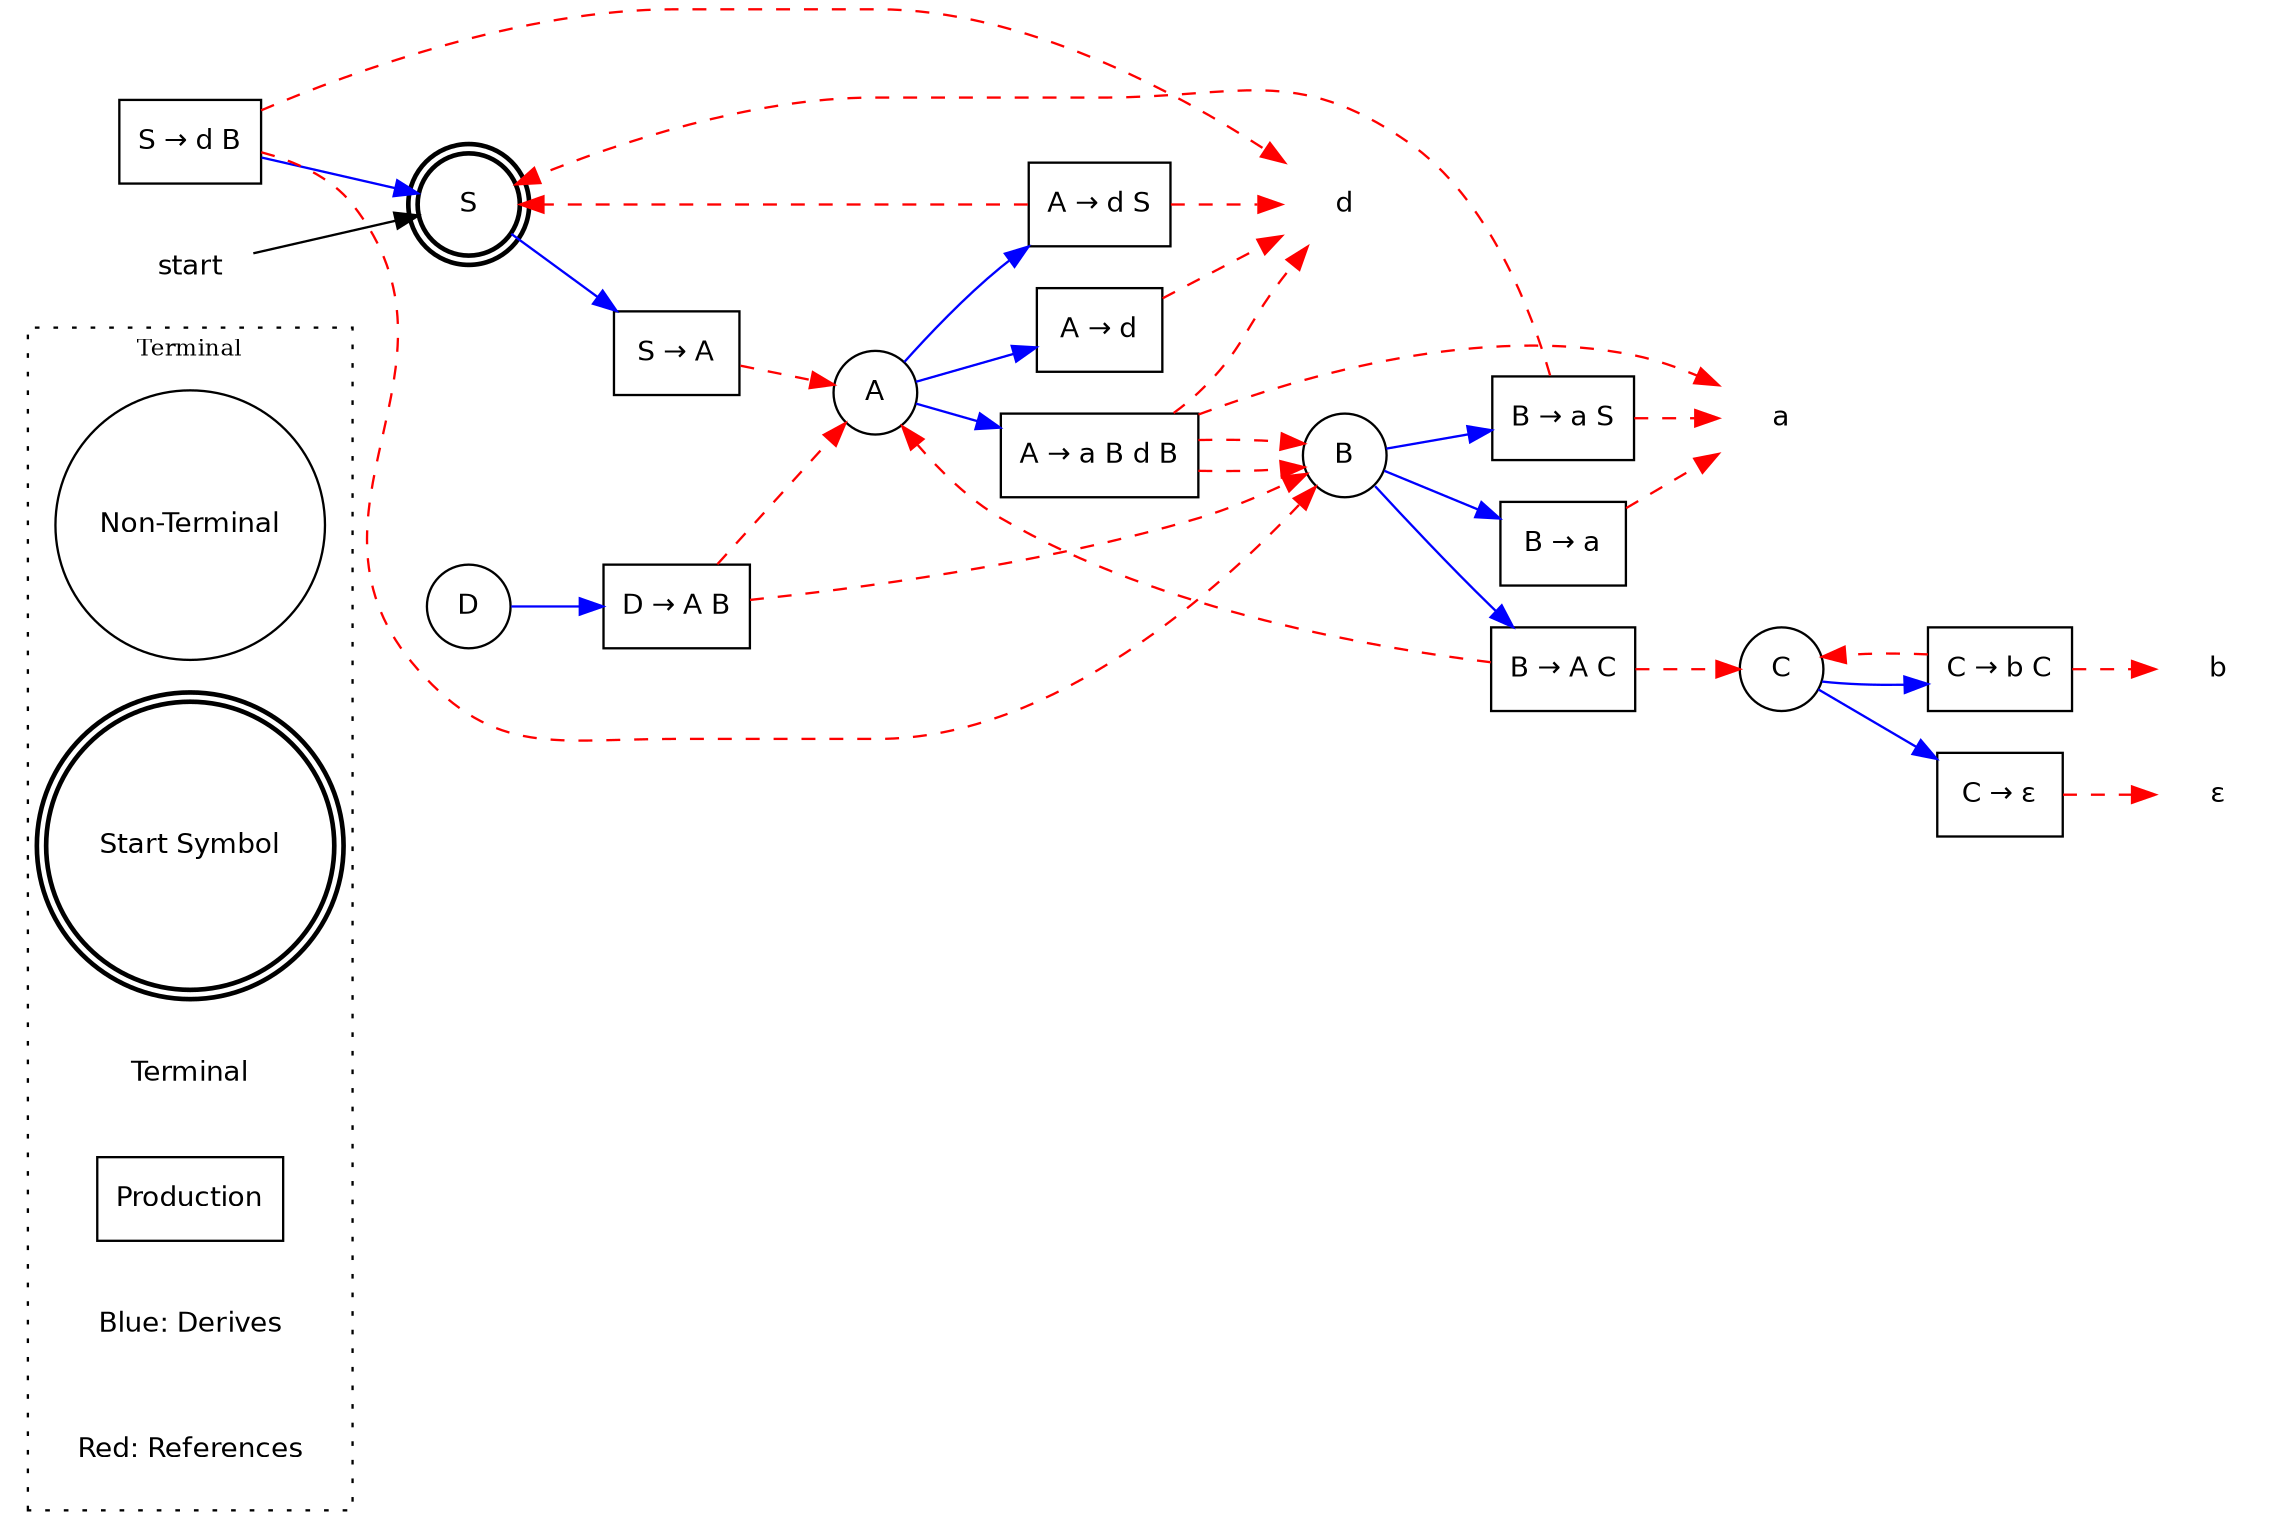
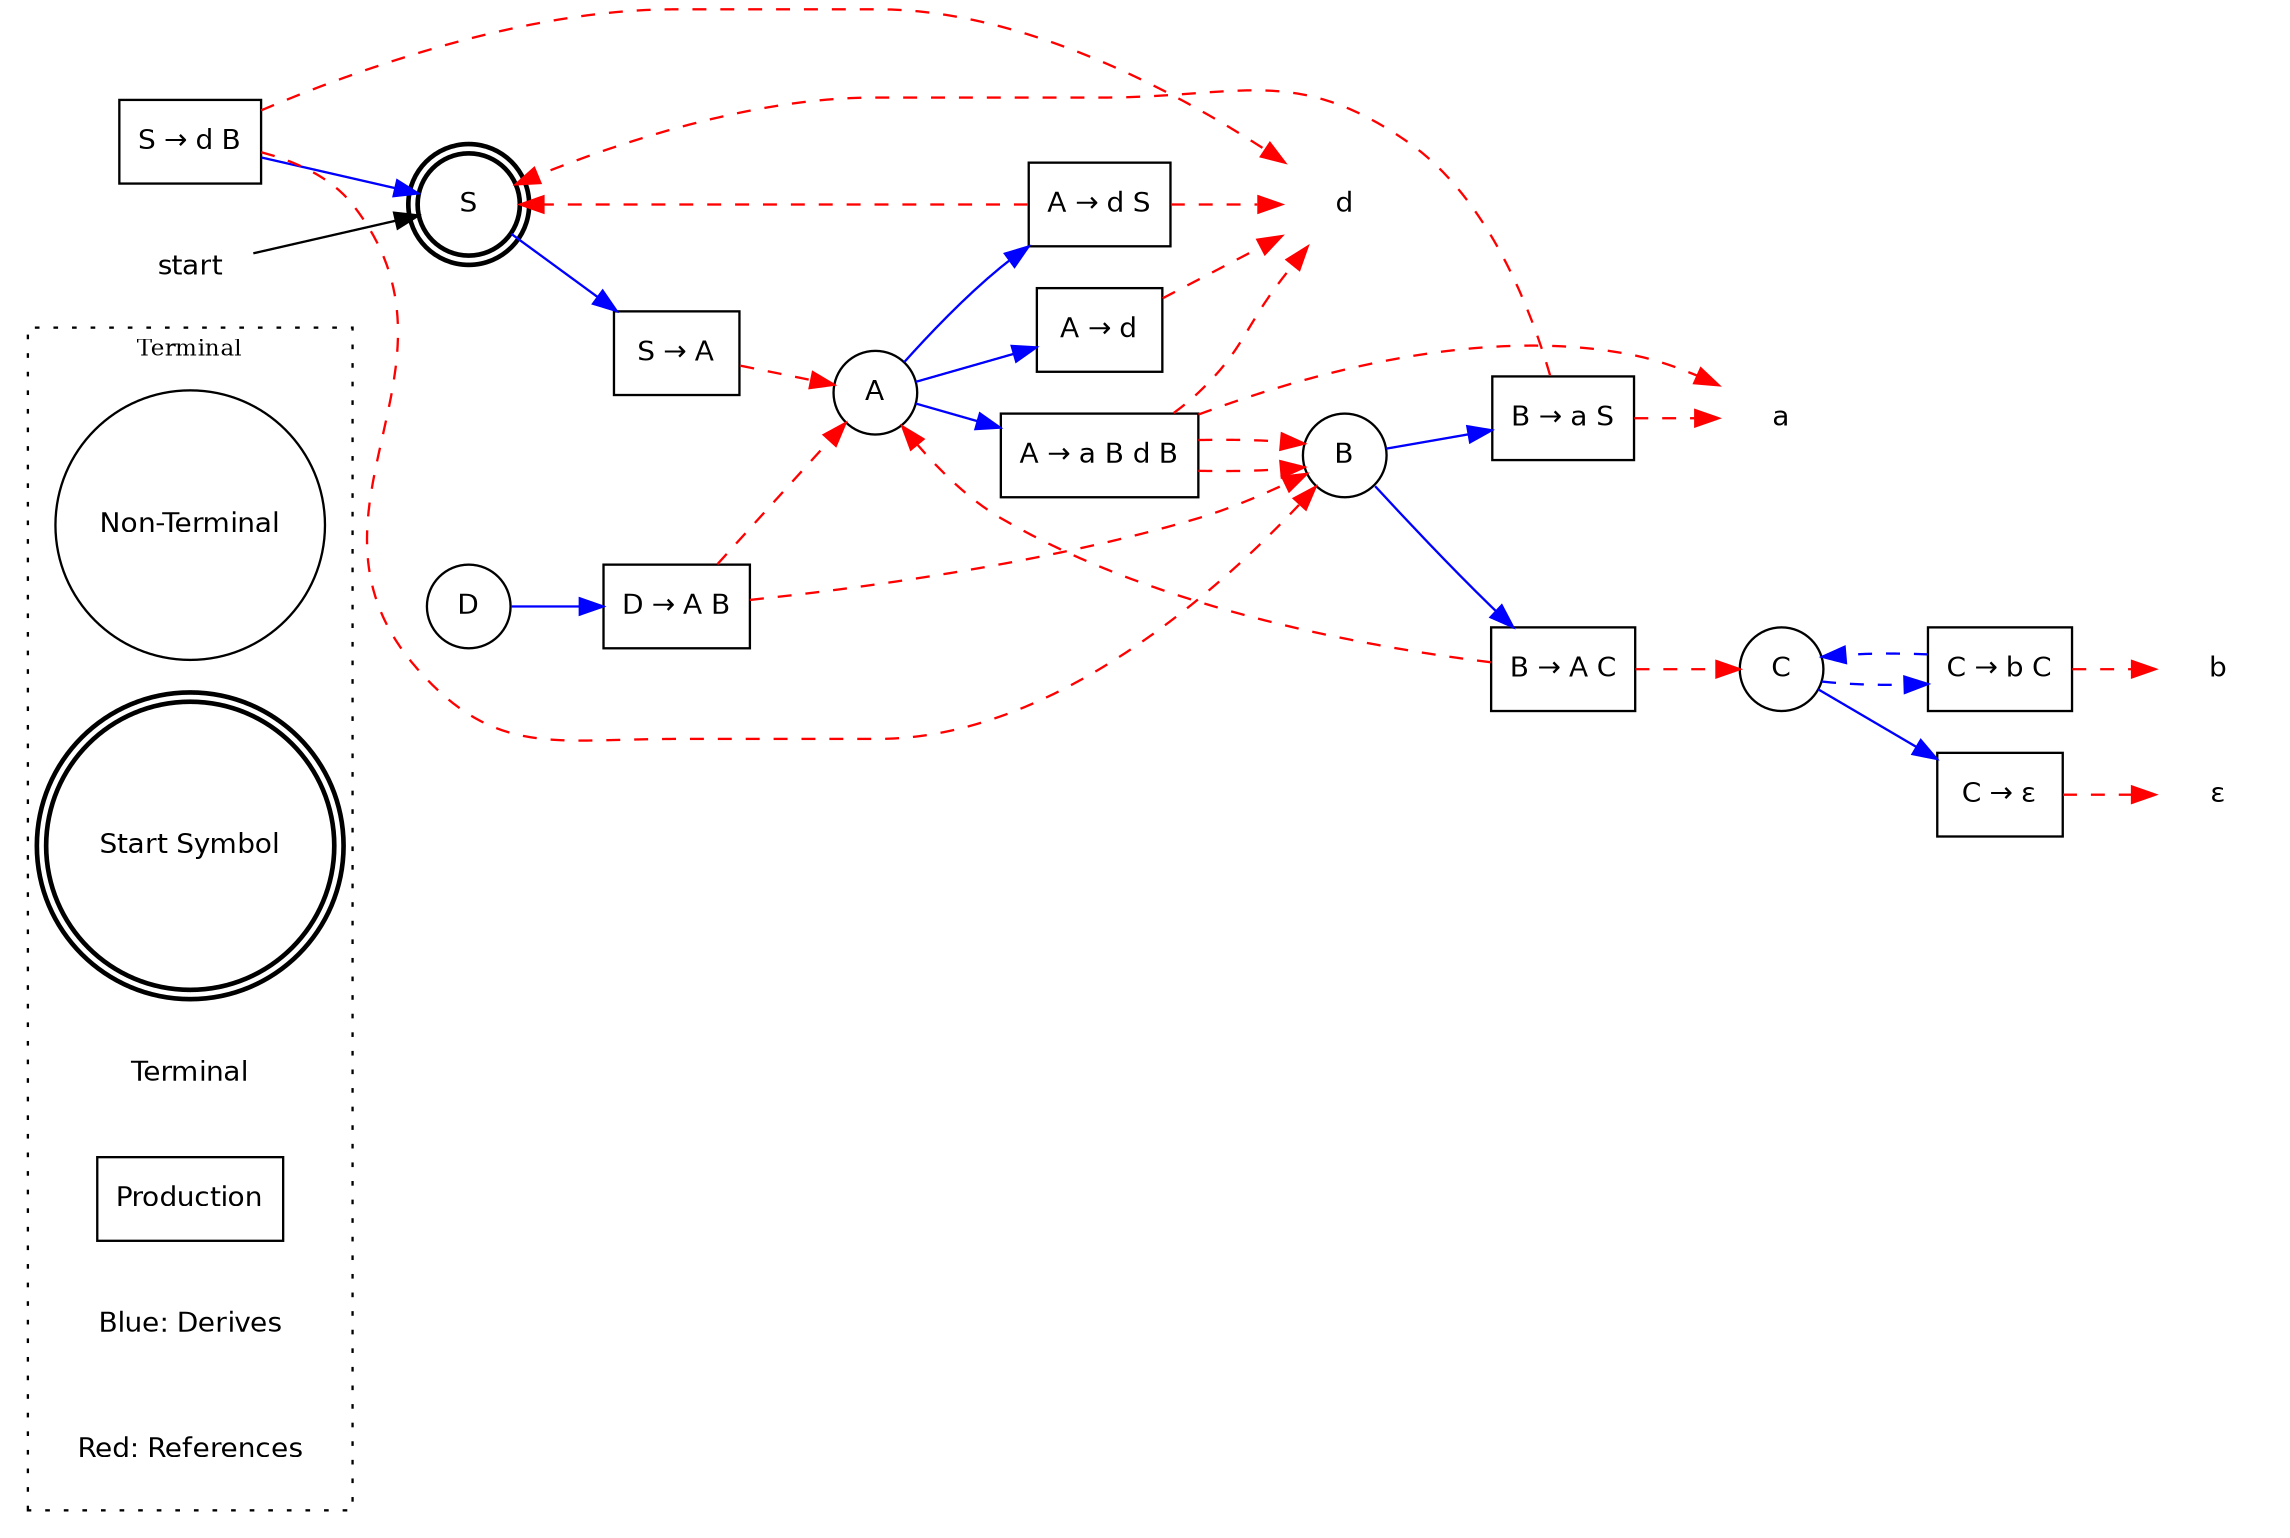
node "B → a": removed
edge "C → b C" -> "C": color red -> blue
edge "C" -> "C → b C": style solid -> dashed
